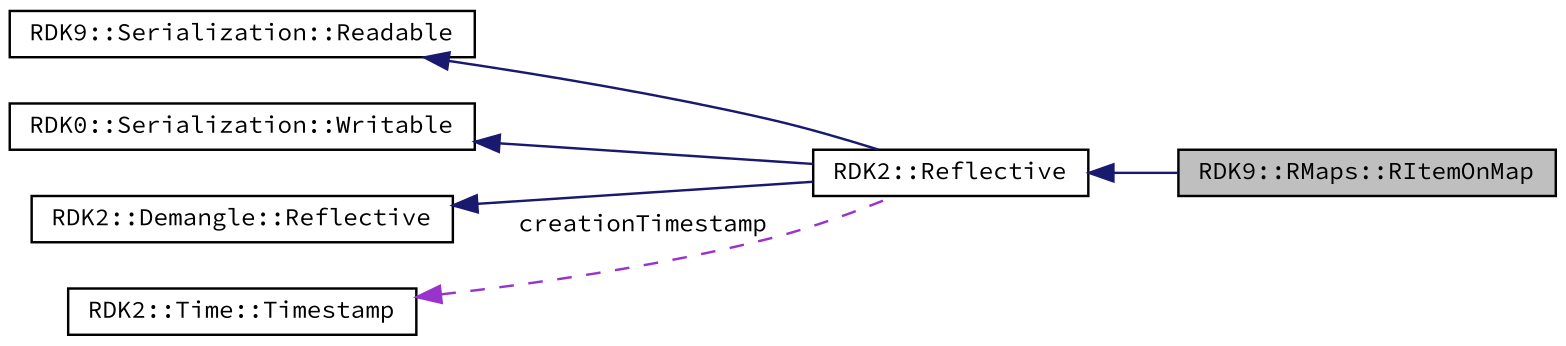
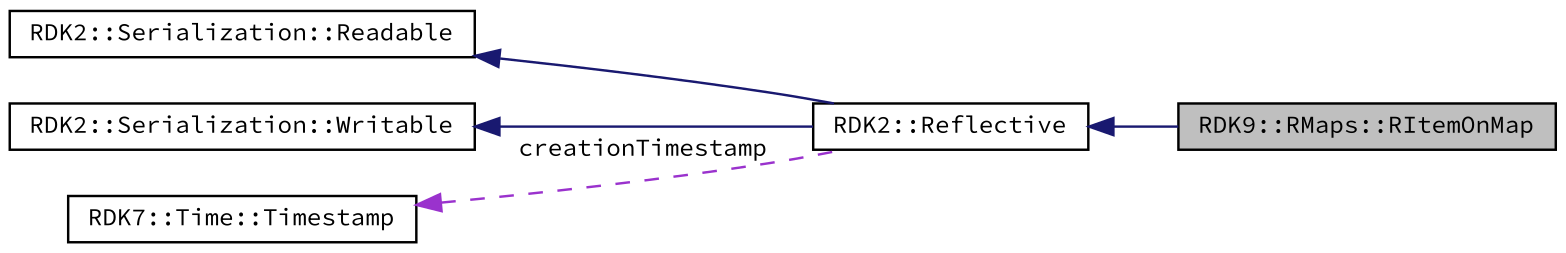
node "RDK9::Serialization::Readable": label "RDK9::Serialization::Readable" -> "RDK2::Serialization::Readable"
node "RDK0::Serialization::Writable": label "RDK0::Serialization::Writable" -> "RDK2::Serialization::Writable"
node "RDK2::Demangle::Reflective": removed
node "RDK2::Time::Timestamp": label "RDK2::Time::Timestamp" -> "RDK7::Time::Timestamp"
